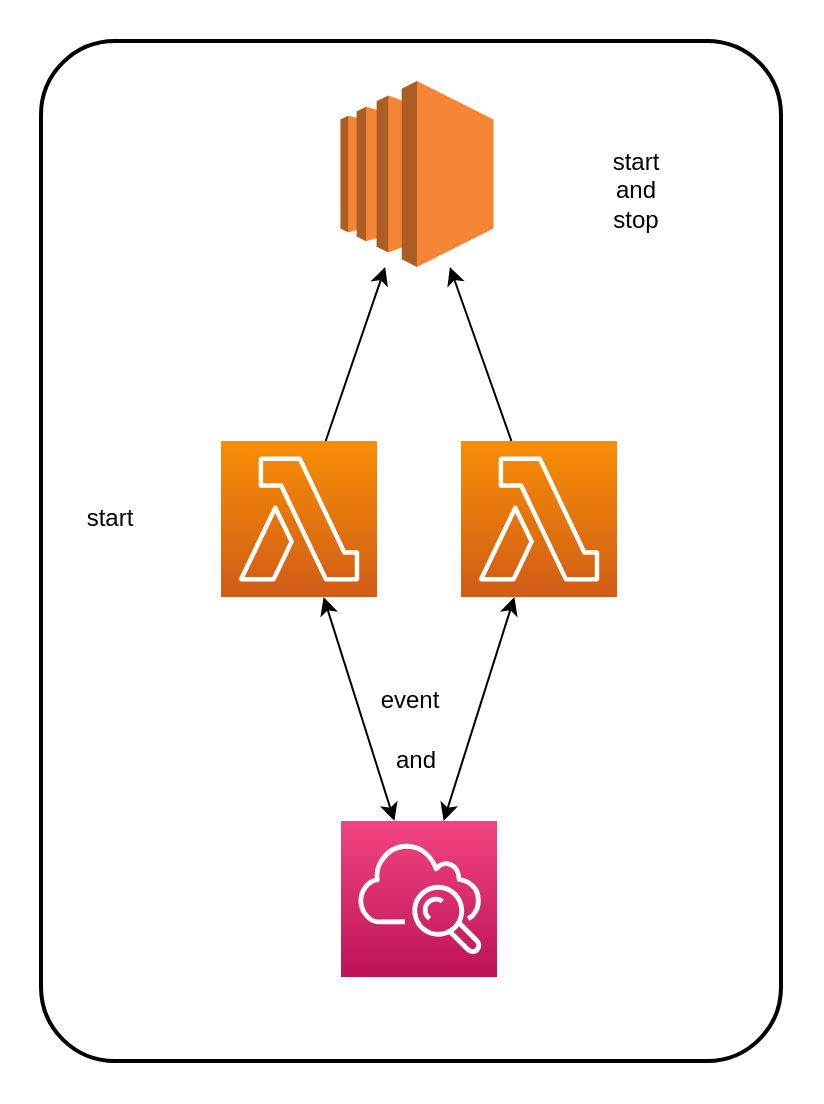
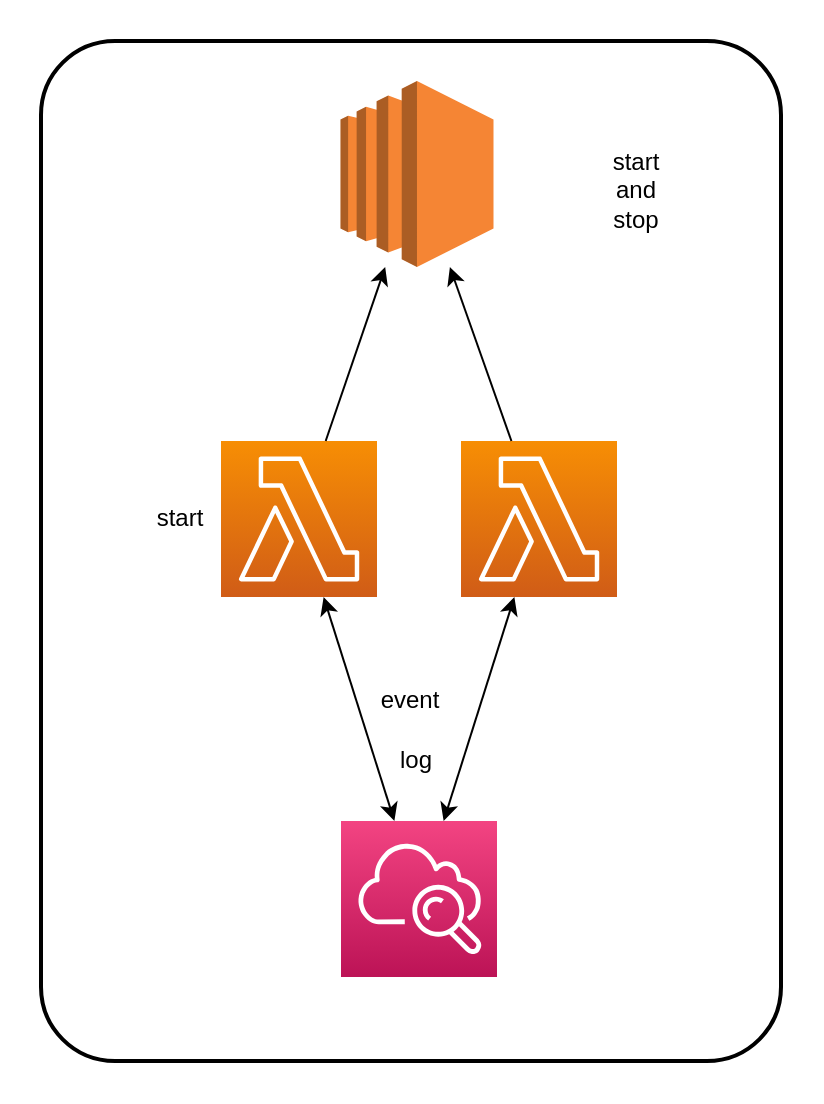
node "start": moved (111, 519) -> (181, 519)
node "and": label "and" -> "log"
